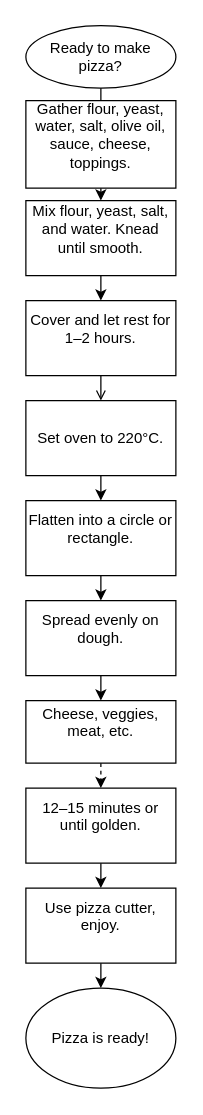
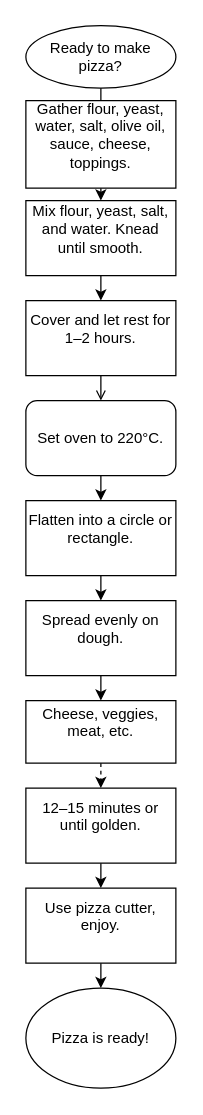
node "Set oven to 220°C.": shape rectangle -> rounded rectangle
